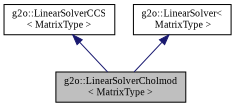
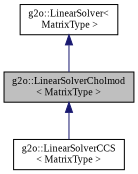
edge "g2o::LinearSolverCholmod < MatrixType >" -> "g2o::LinearSolverCCS < MatrixType >": reversed
